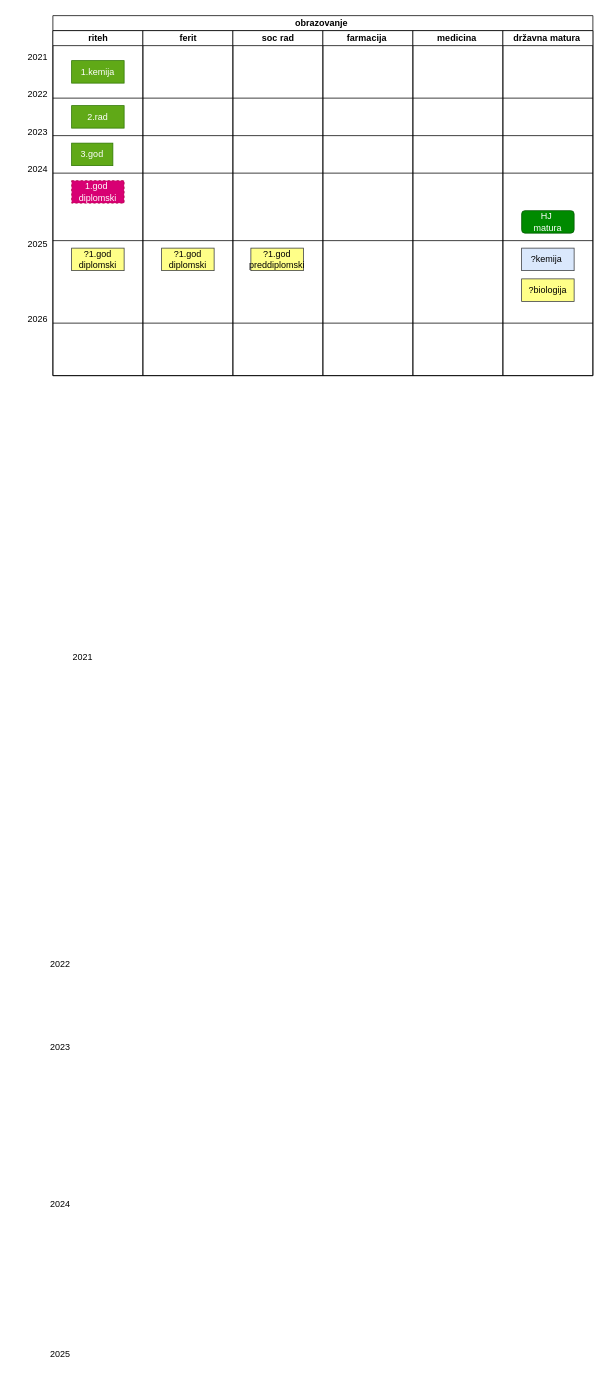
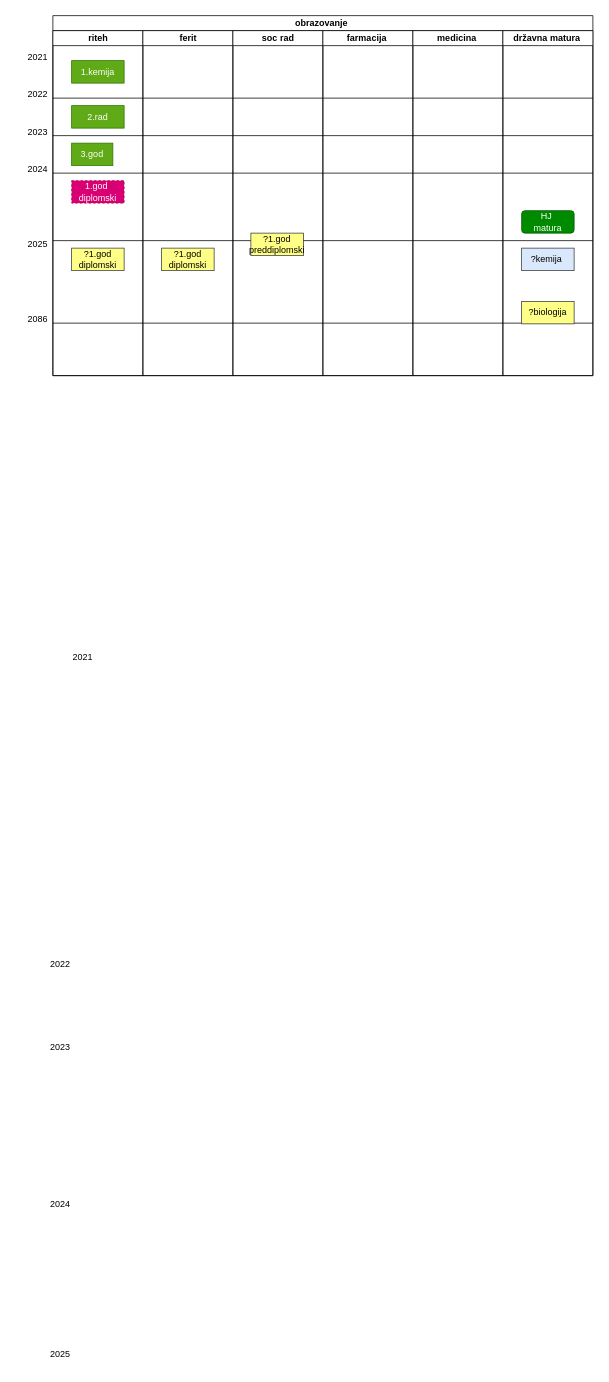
node "?1.god preddiplomski": moved (277, 259) -> (277, 244)
node "?biologija": moved (548, 290) -> (548, 312)
node "2026": label "2026" -> "2086"
